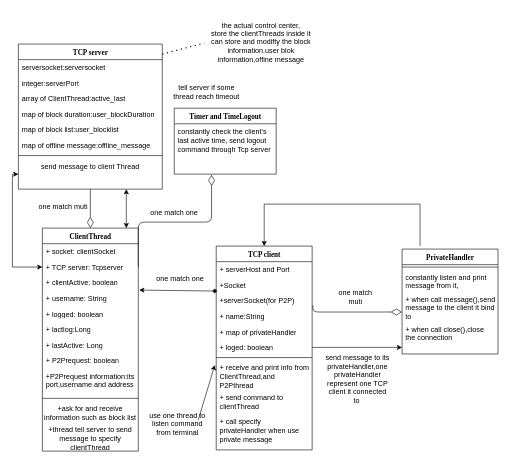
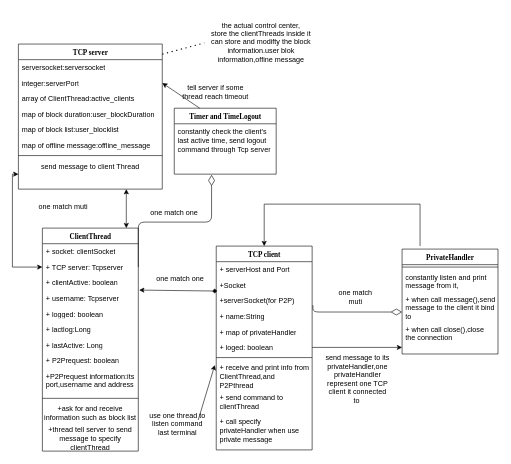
node "tell server if some thread reach timeout": moved (207, 92) -> (216, 92)
edge "Timer and TimeLogout" -> "integer:serverPort": added
node "array of ClientThread:active_last": label "array of ClientThread:active_last" -> "array of ClientThread:active_clients"
edge "TCP server" -> "ClientThread": removed
node "+ username: String": label "+ username: String" -> "+ username: Tcpserver"
node "use one thread to listen command from terminal": label "use one thread to listen command from terminal" -> "use one thread to listen command last terminal"
